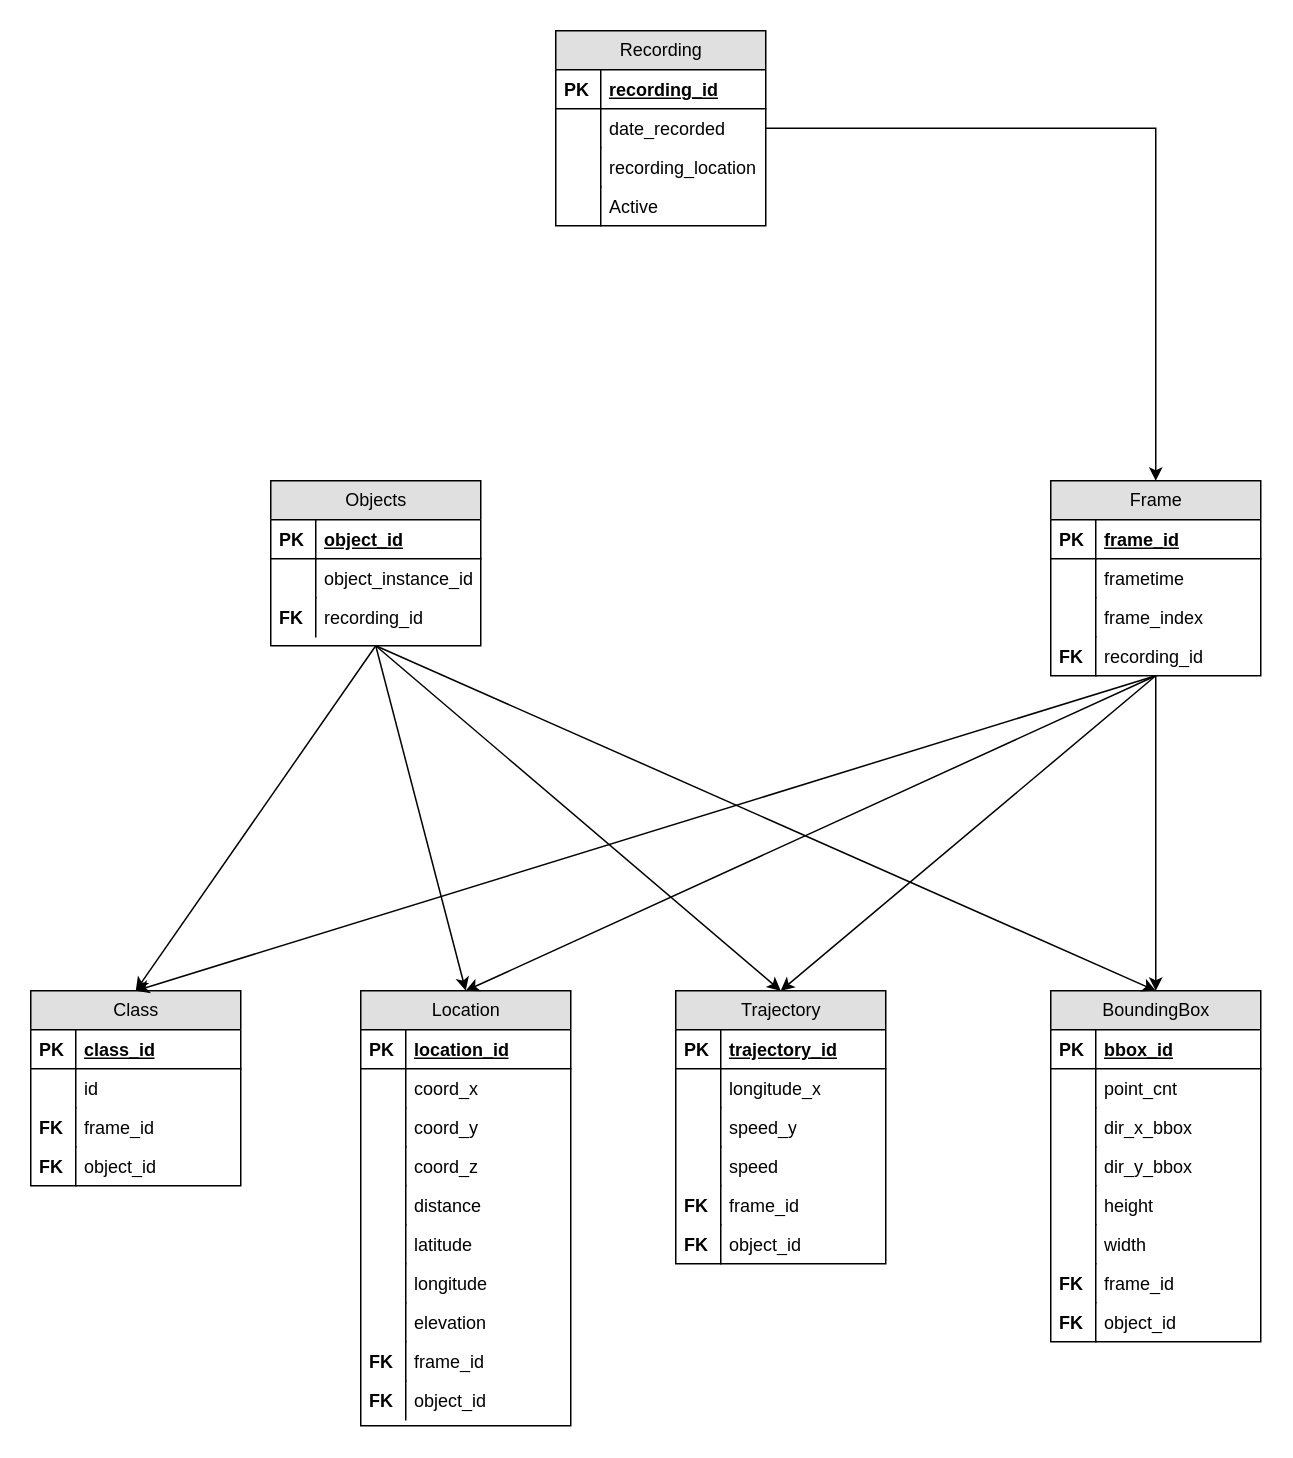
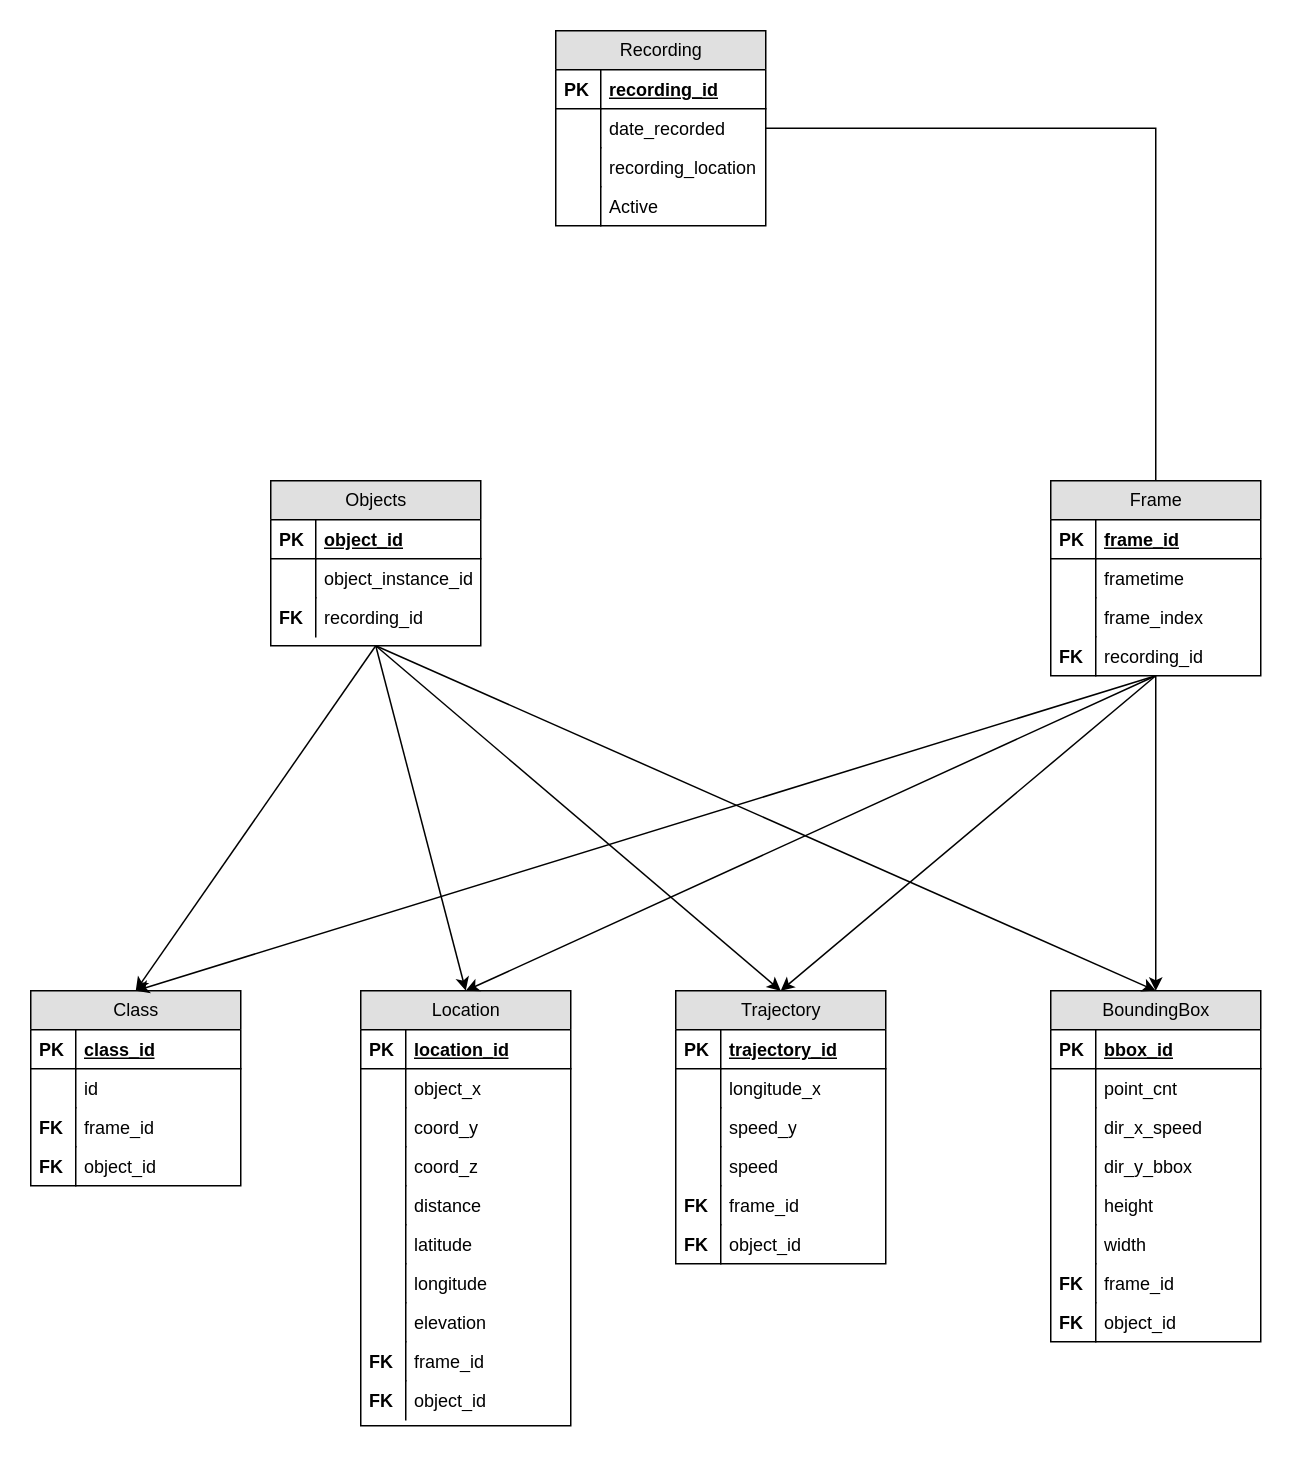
edge "Recording" -> "Frame": arrowhead classic -> none
node "coord_x": label "coord_x" -> "object_x"
node "dir_x_bbox": label "dir_x_bbox" -> "dir_x_speed"
